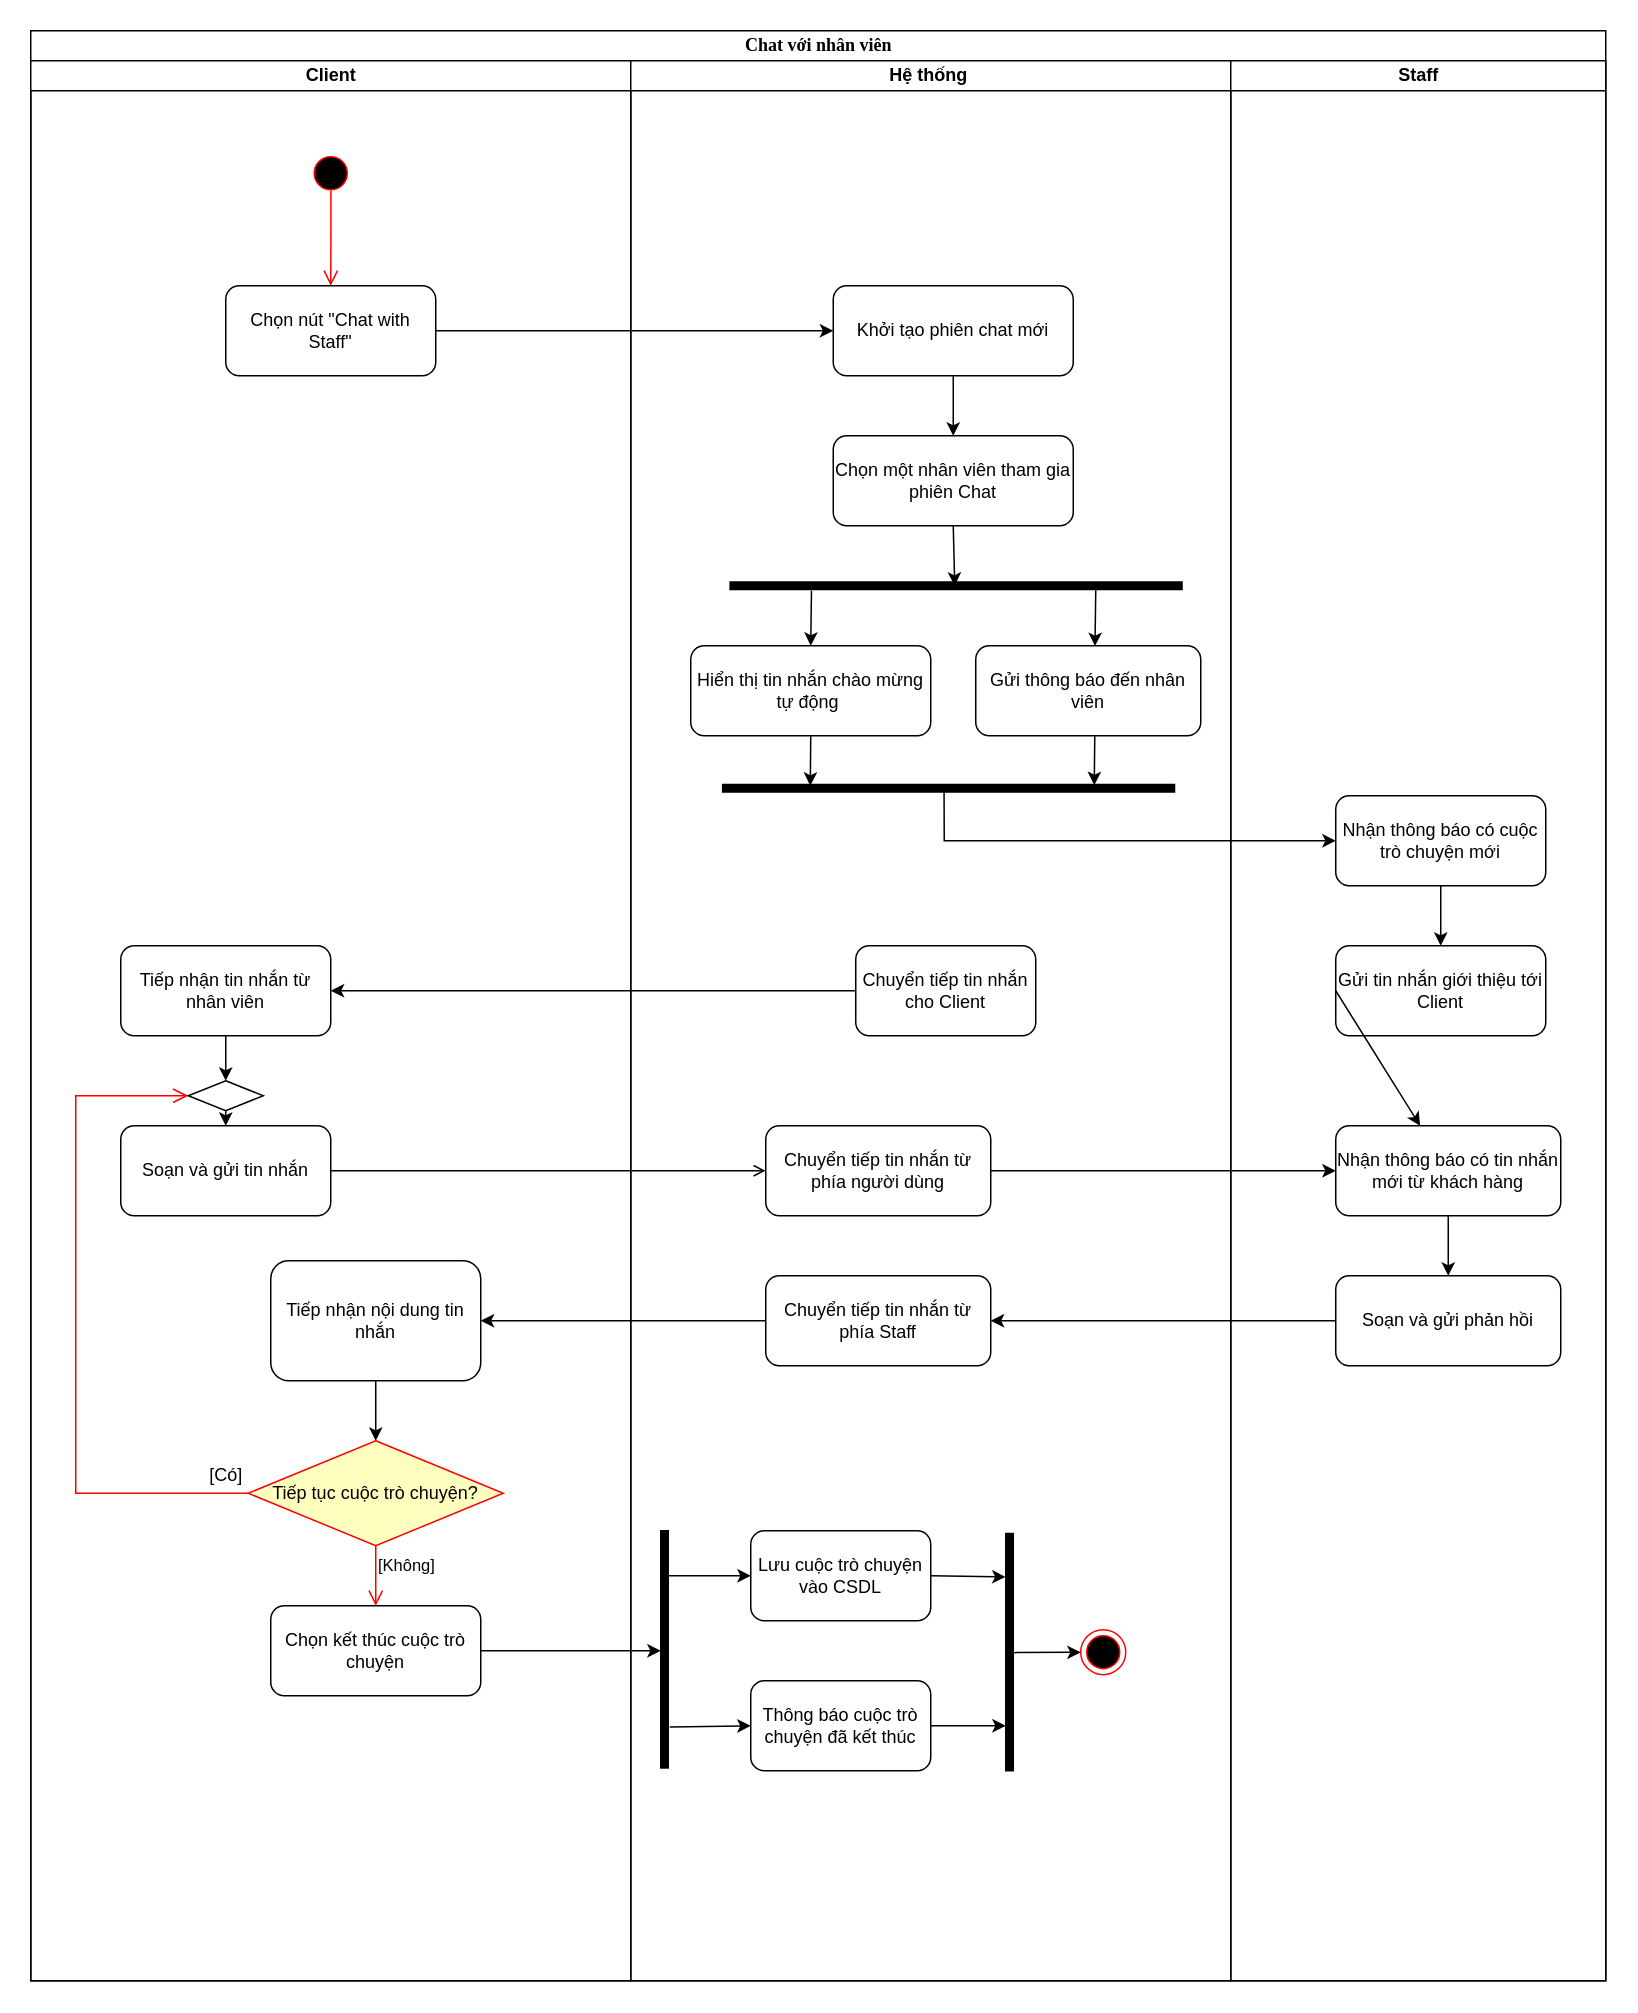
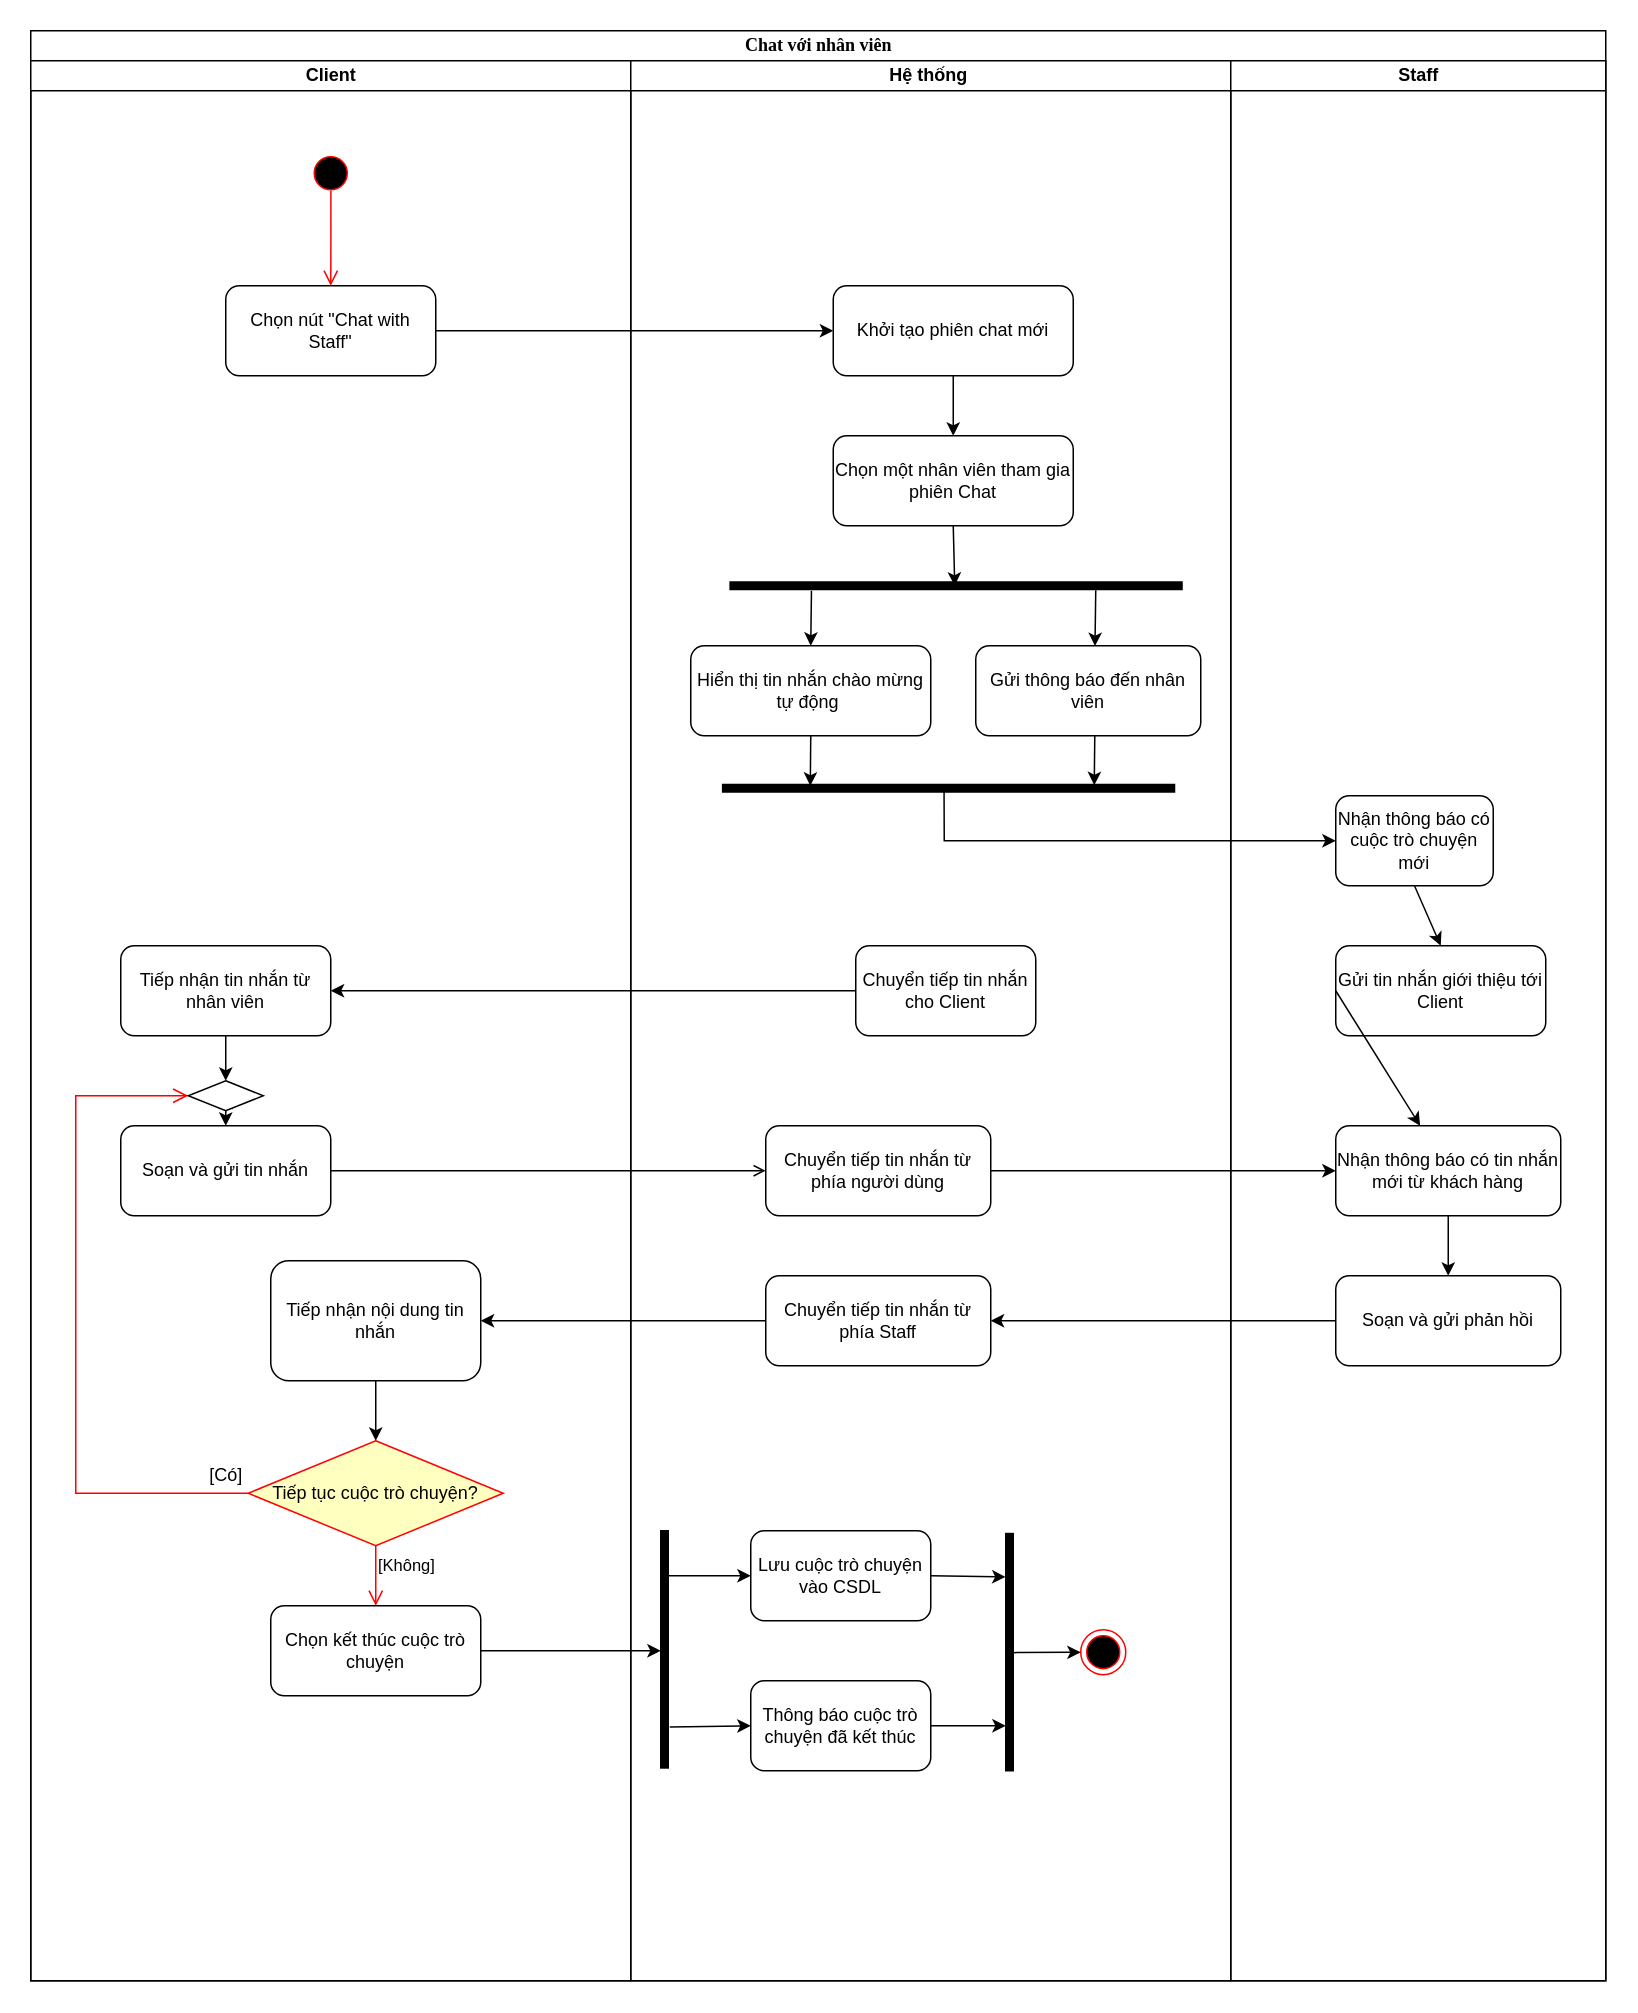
node "Nhận thông báo có cuộc trò chuyện mới": size 210x90 -> 158x90
